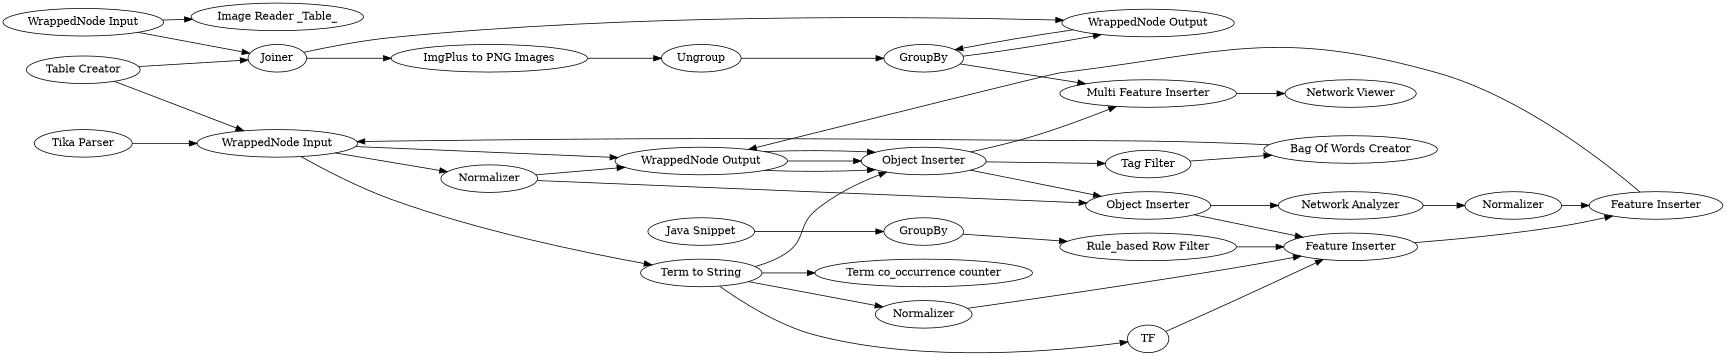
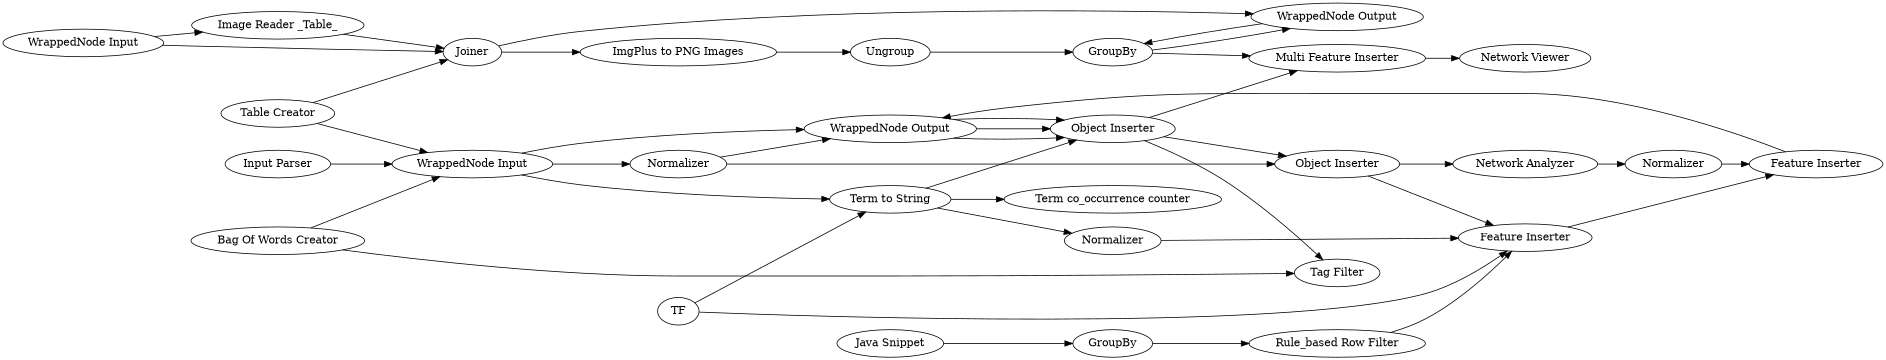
edge "Image Reader _Table_" -> "Joiner": added
node "Tika Parser": label "Tika Parser" -> "Input Parser"
edge "Tag Filter" -> "Bag Of Words Creator": reversed
edge "Term to String" -> "TF": reversed
